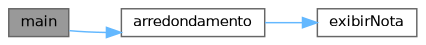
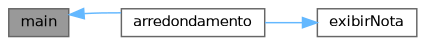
edge "main" -> "arredondamento": reversed
